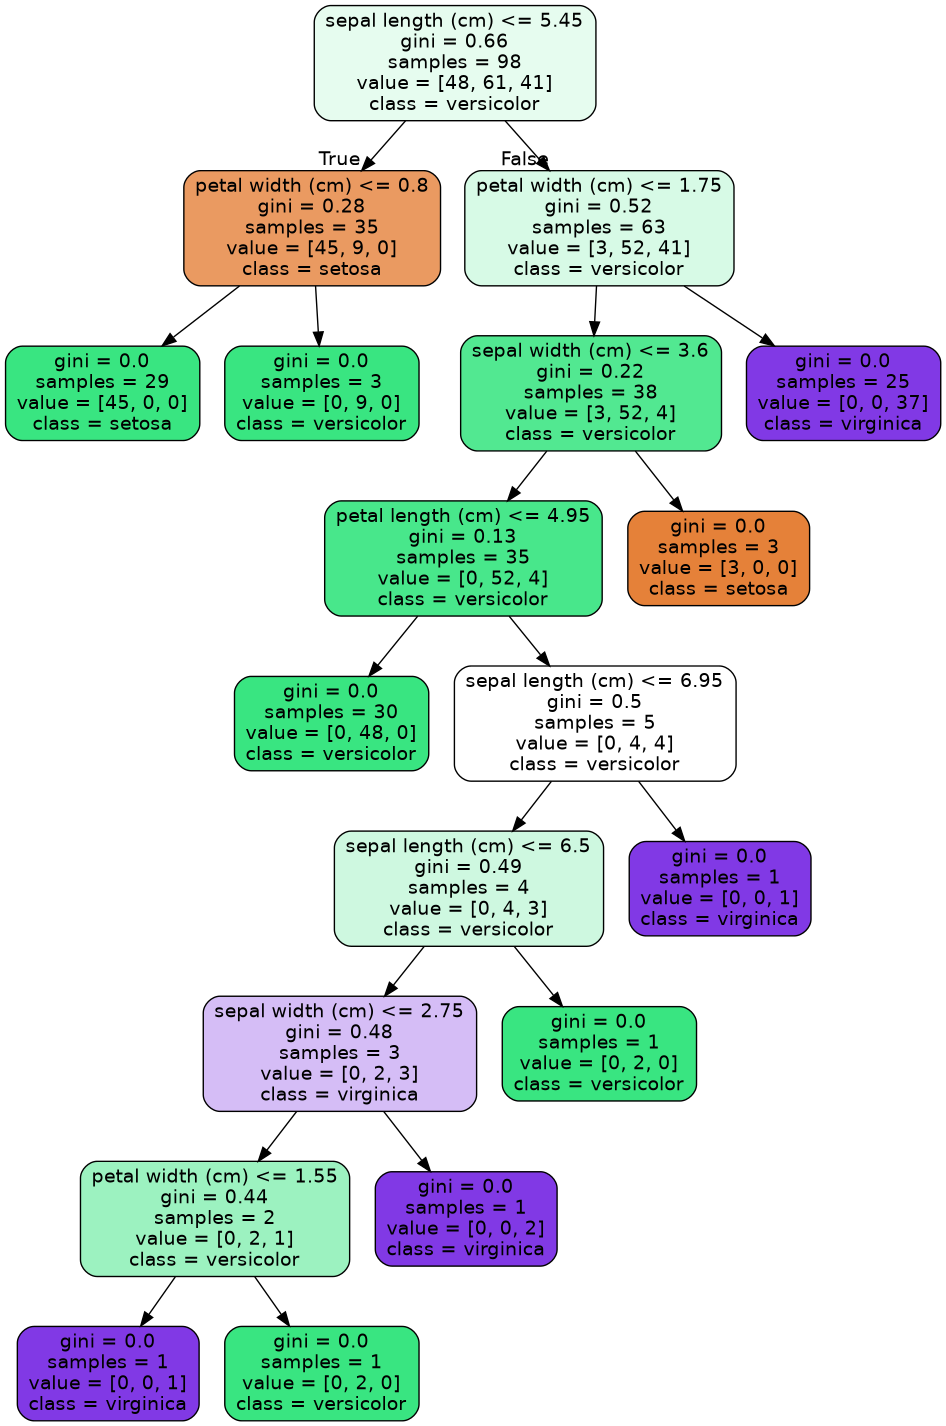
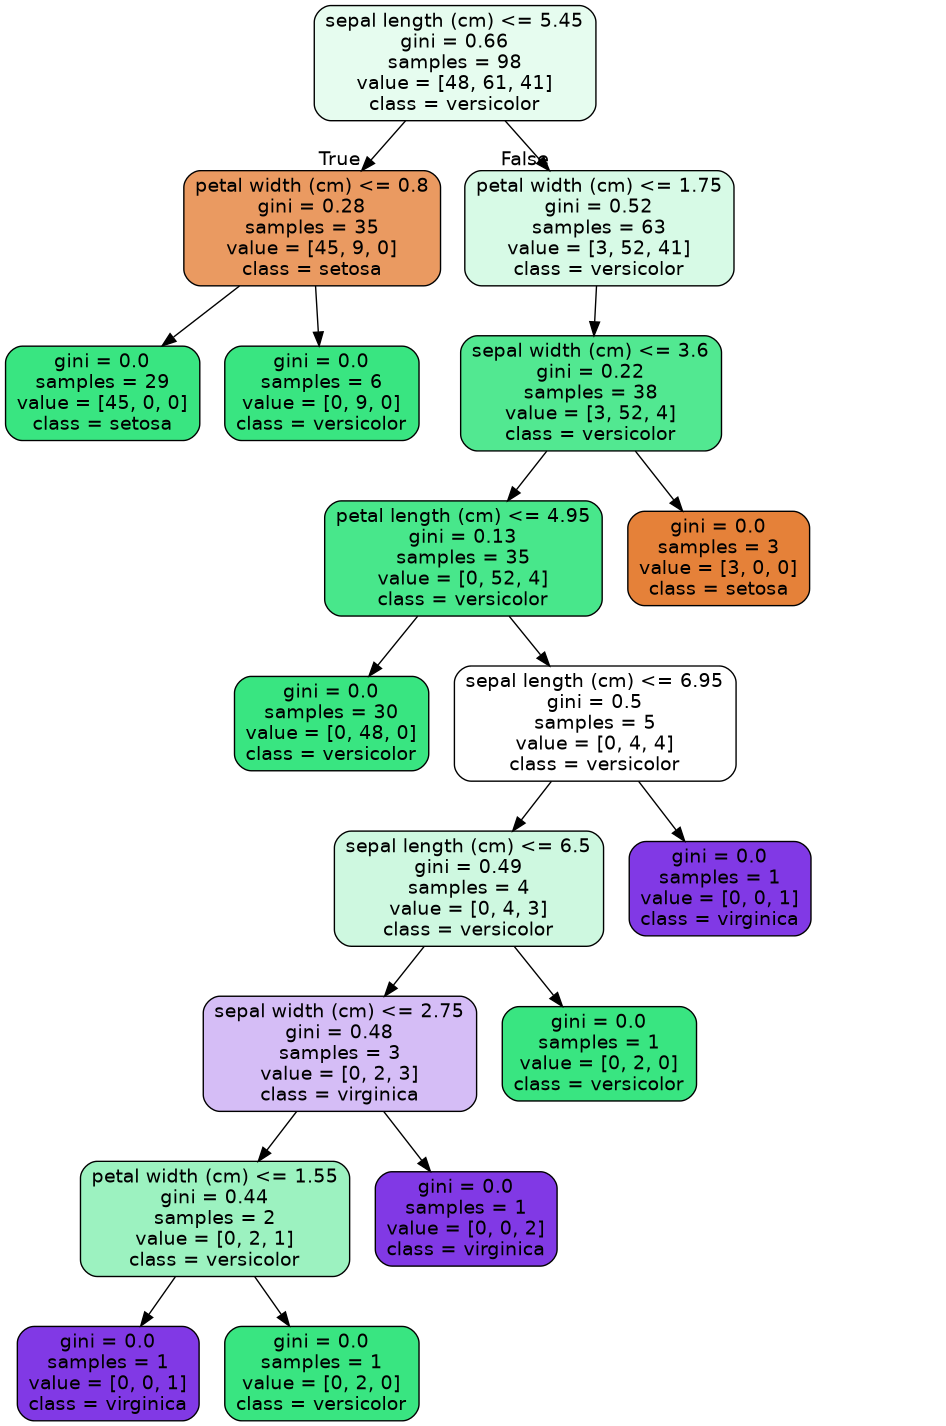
node "gini = 0.0 samples = 3 value = [0, 9, 0] class = versicolor": label "gini = 0.0 samples = 3 value = [0, 9, 0] class = versicolor" -> "gini = 0.0 samples = 6 value = [0, 9, 0] class = versicolor"
node "gini = 0.0 samples = 25 value = [0, 0, 37] class = virginica": removed
